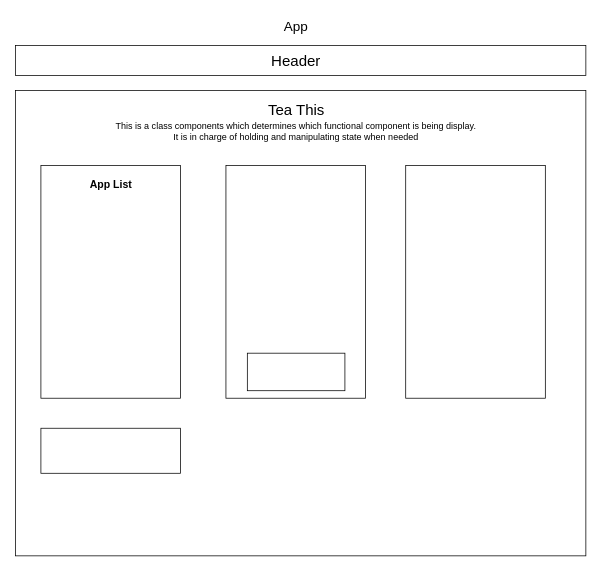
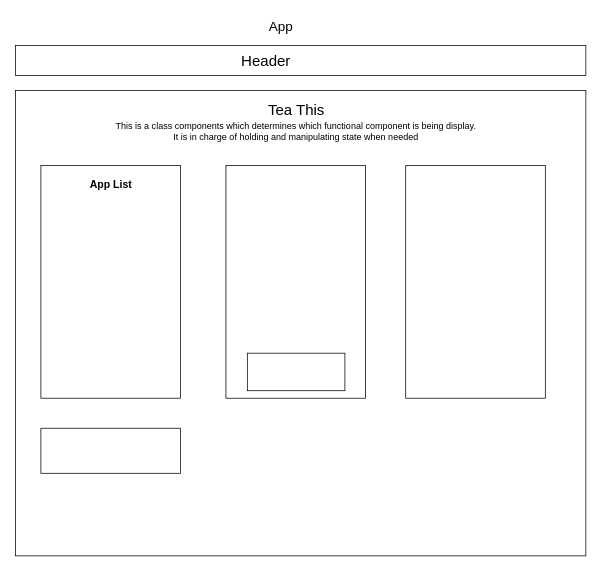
node "App": moved (296, 27) -> (281, 27)
node "Header": moved (296, 60) -> (266, 60)
